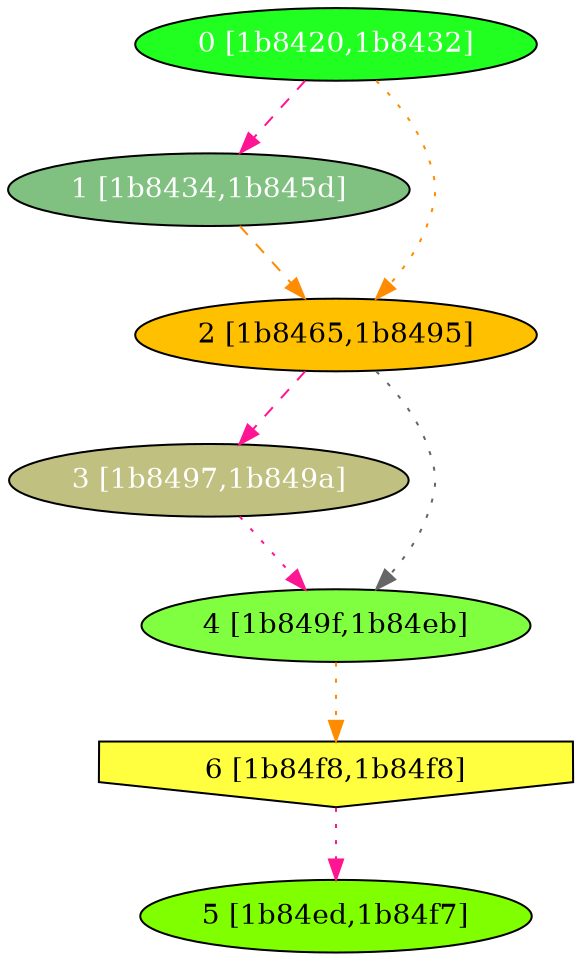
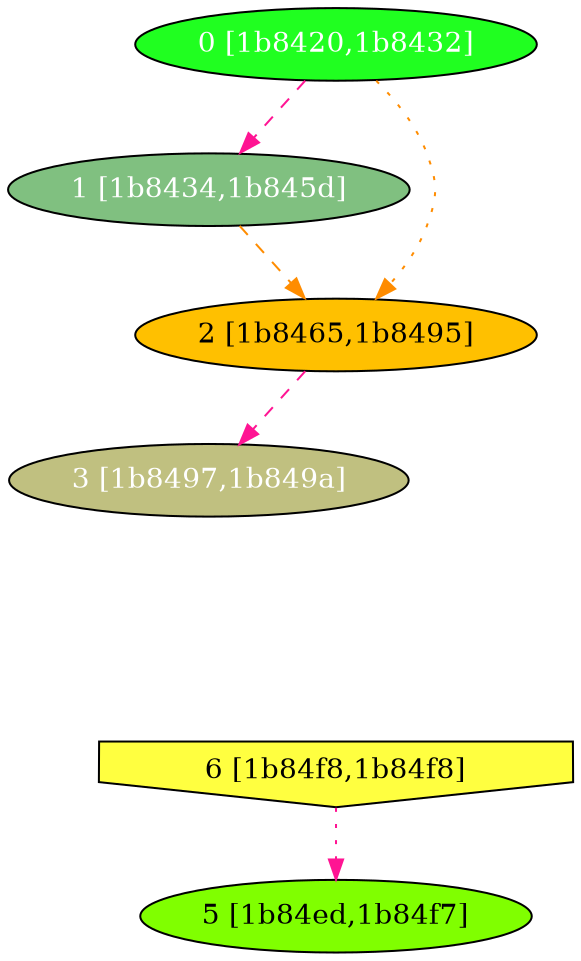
node "4 [1b849f,1b84eb]": removed
